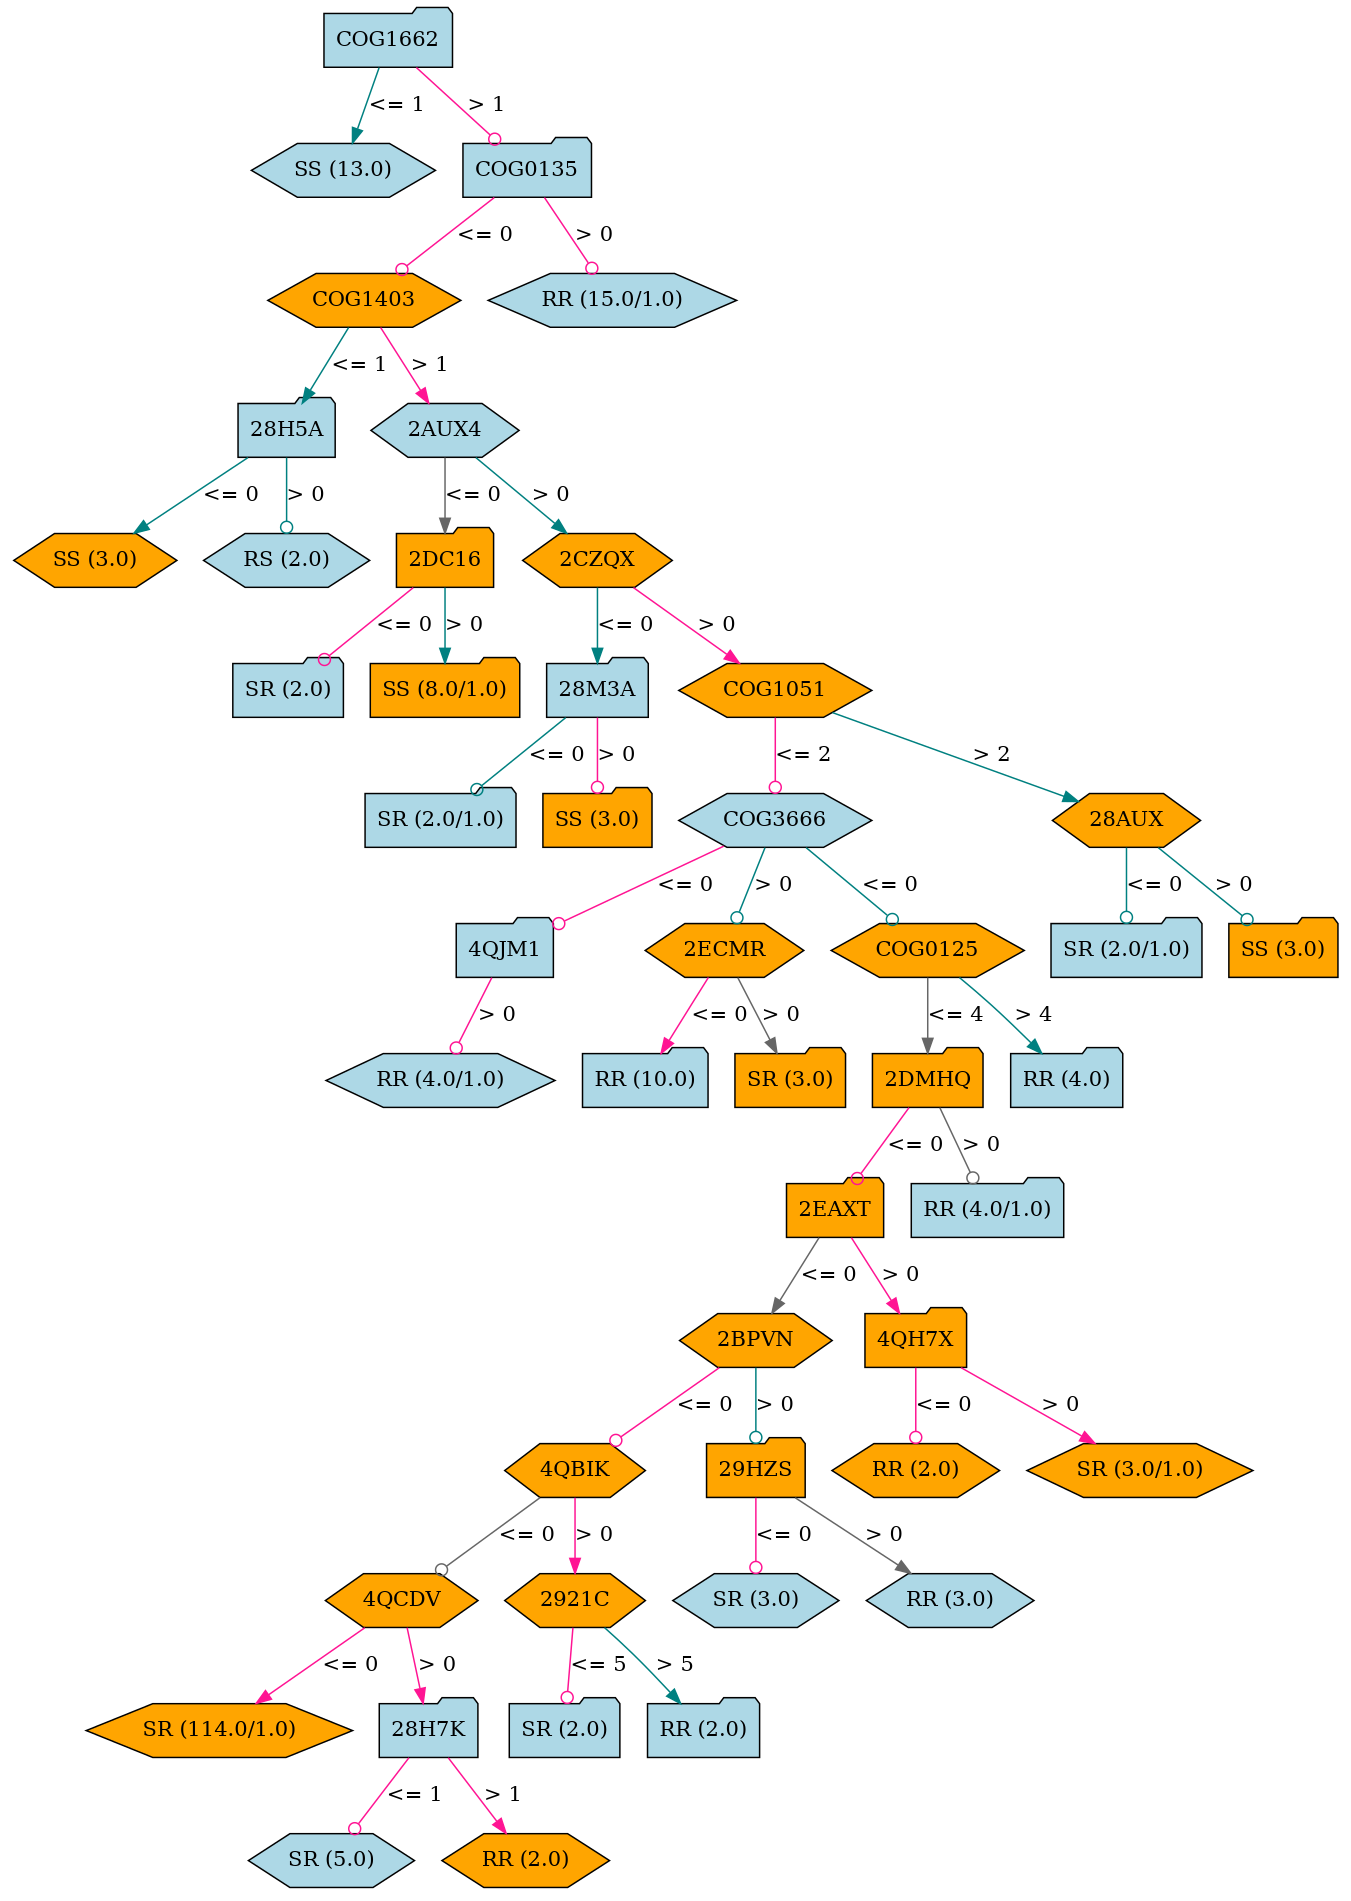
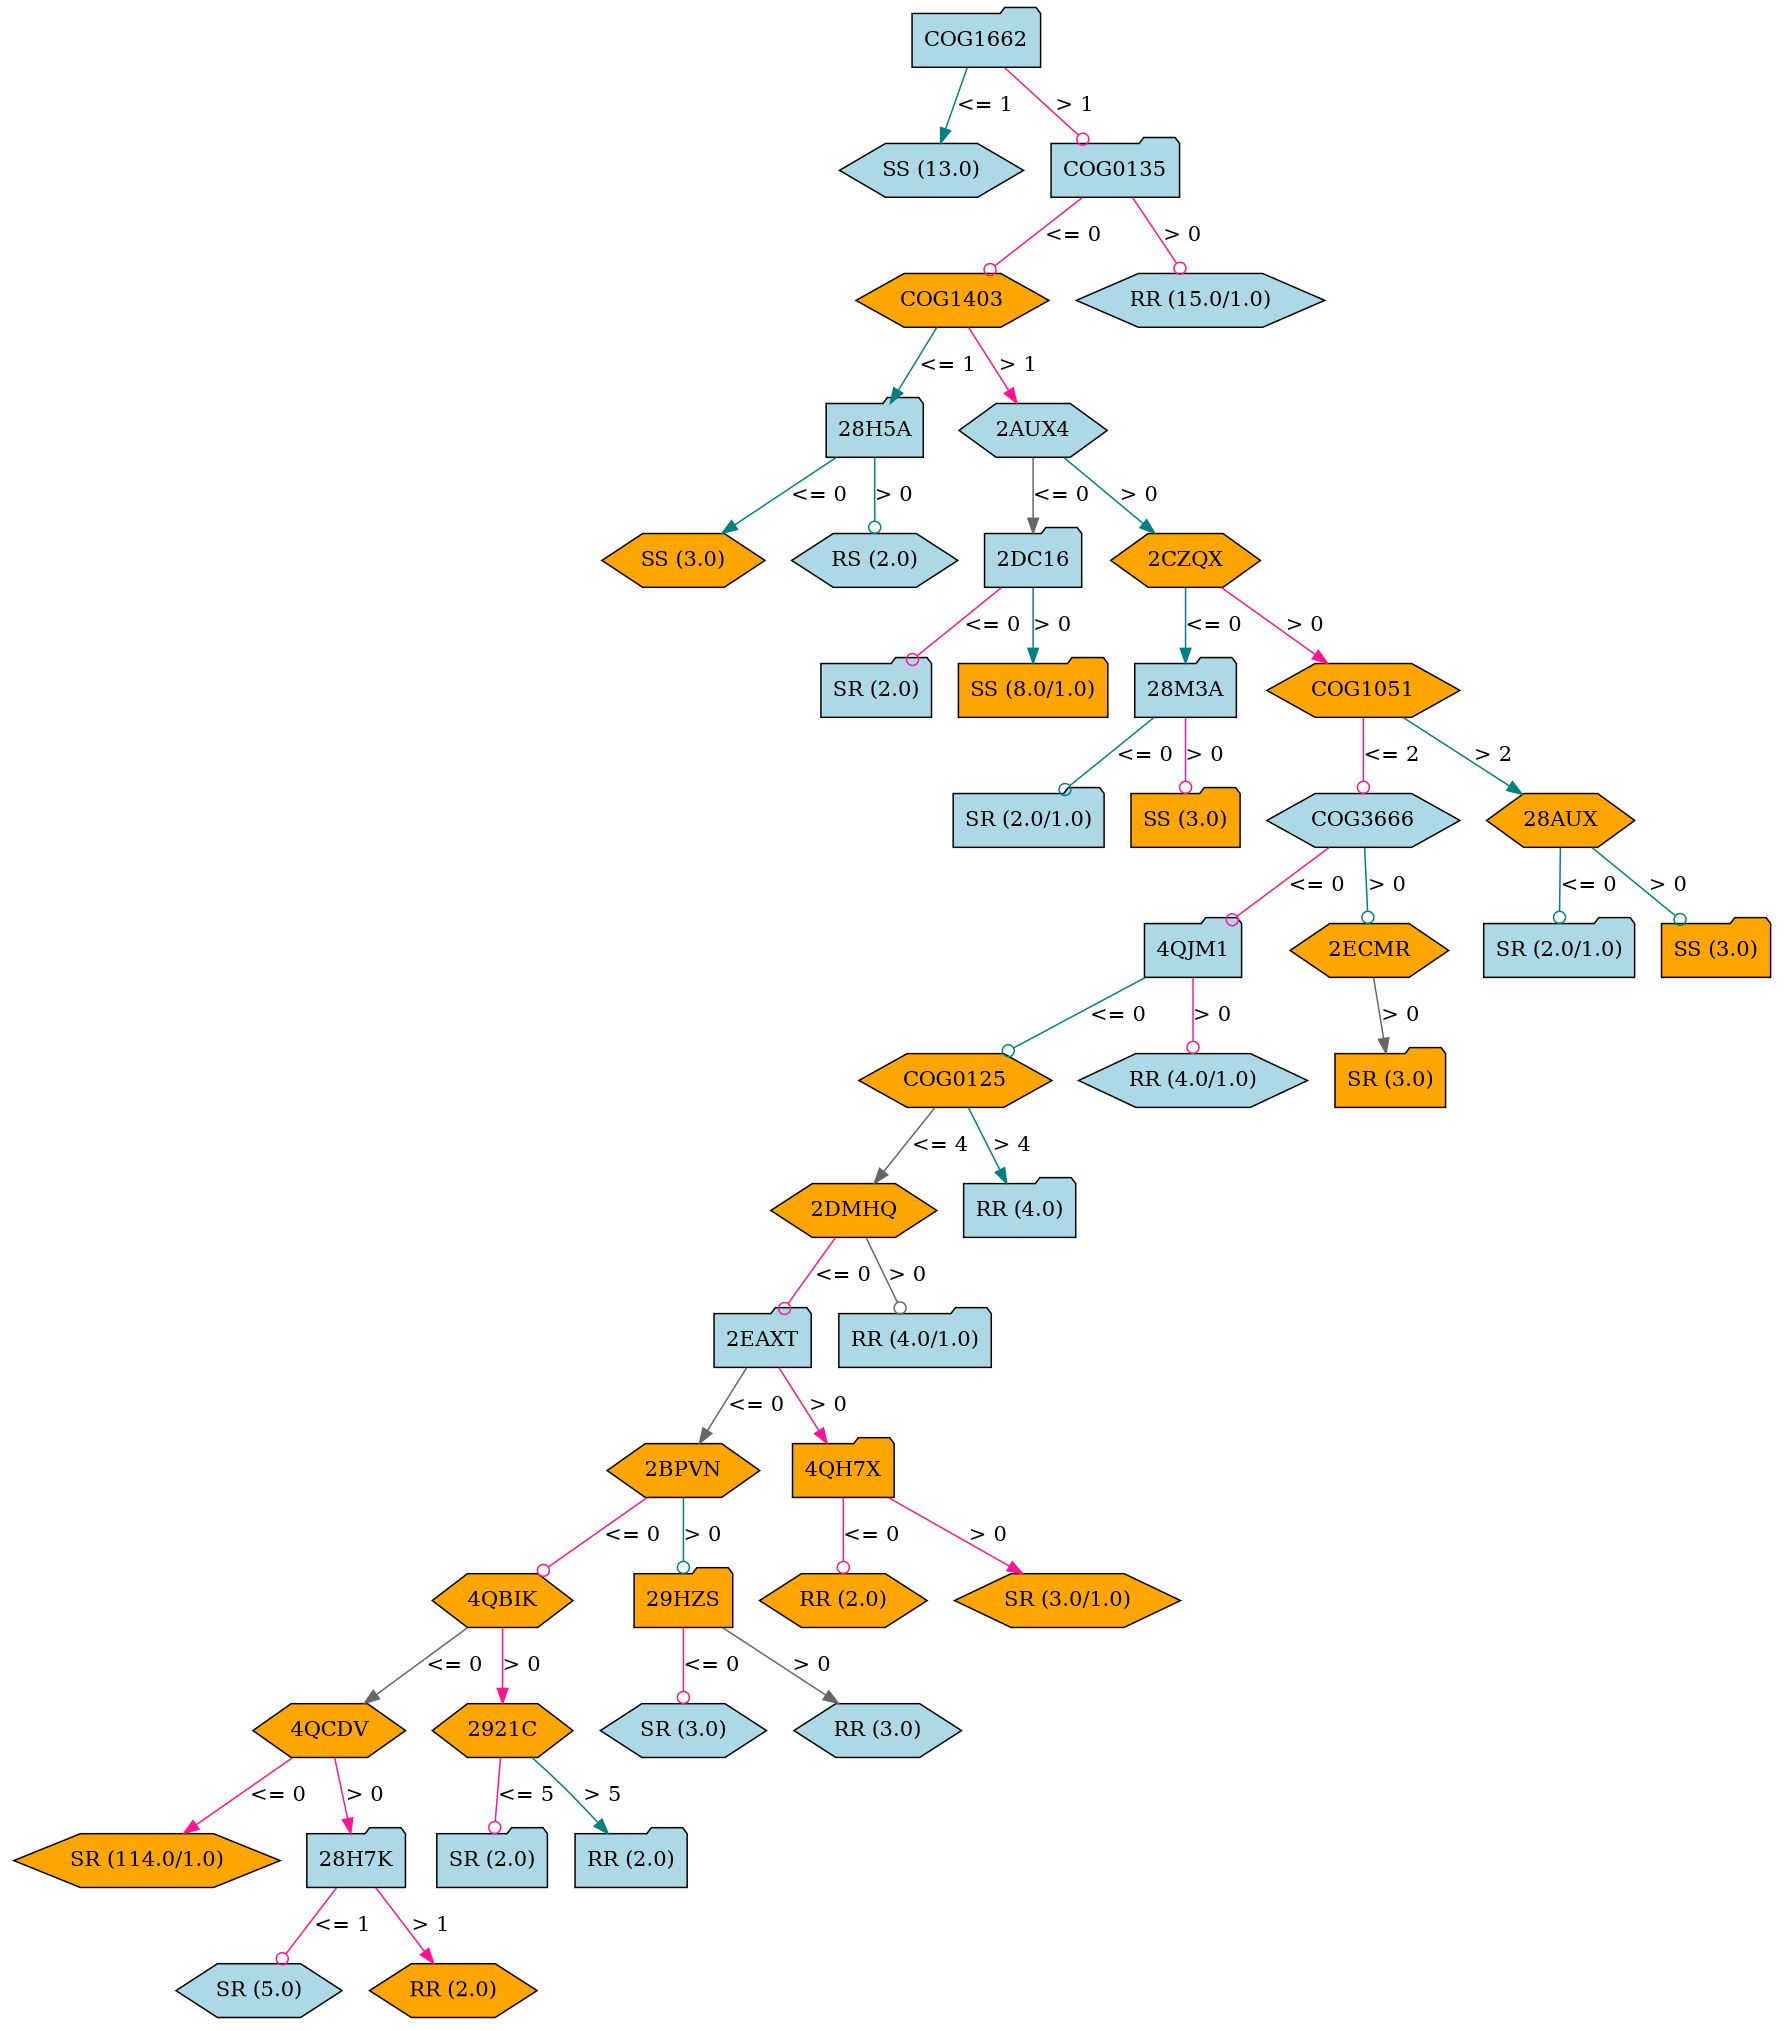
node "2DC16": fillcolor orange -> lightblue
edge "COG3666" -> "COG0125": now "4QJM1" -> "COG0125"
node "RR (10.0)": removed
node "2DMHQ": shape folder -> hexagon
node "2EAXT": fillcolor orange -> lightblue
edge "4QBIK" -> "4QCDV": arrowhead odot -> normal
